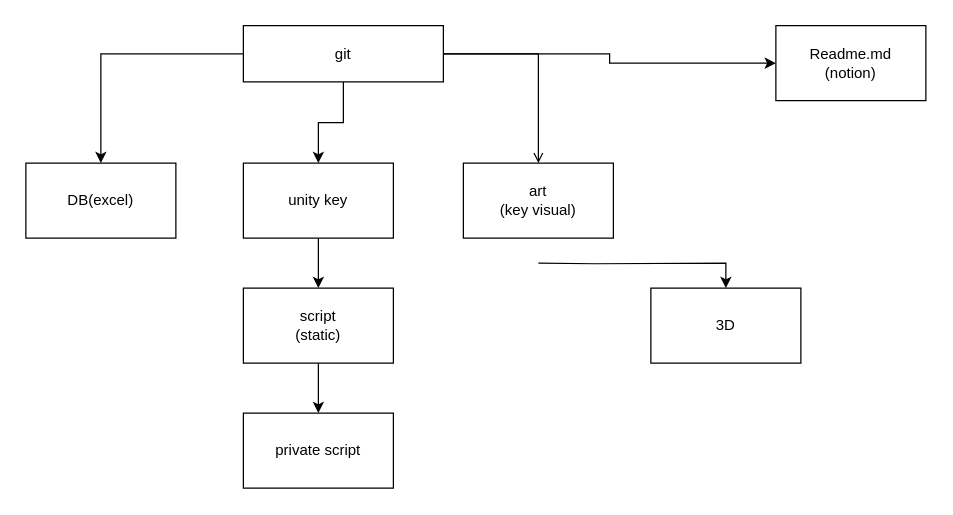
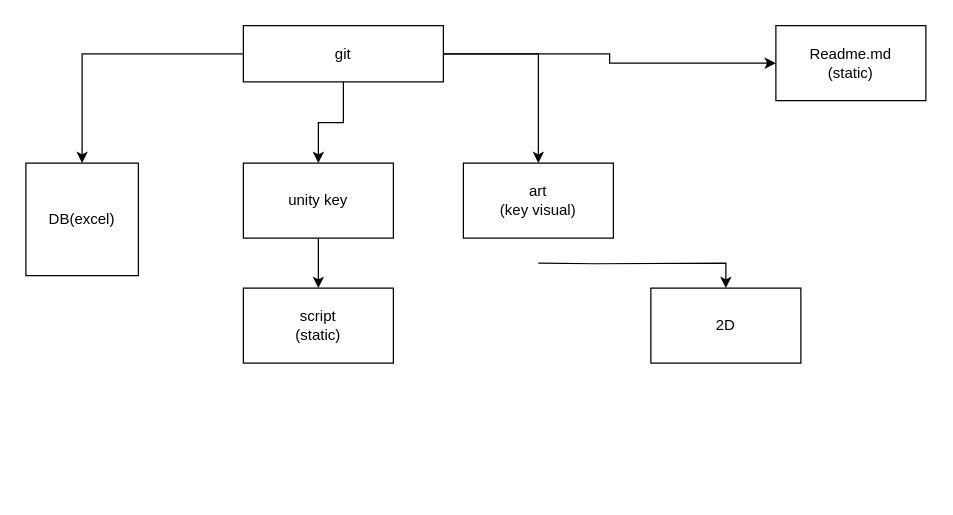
node "Readme.md (notion)": label "Readme.md (notion)" -> "Readme.md (static)"
edge "git" -> "art (key visual)": arrowhead open -> classic
node "DB(excel)": size 150x75 -> 113x113
node "3D": label "3D" -> "2D"
edge "script (static)" -> "private script": removed
node "private script": removed
